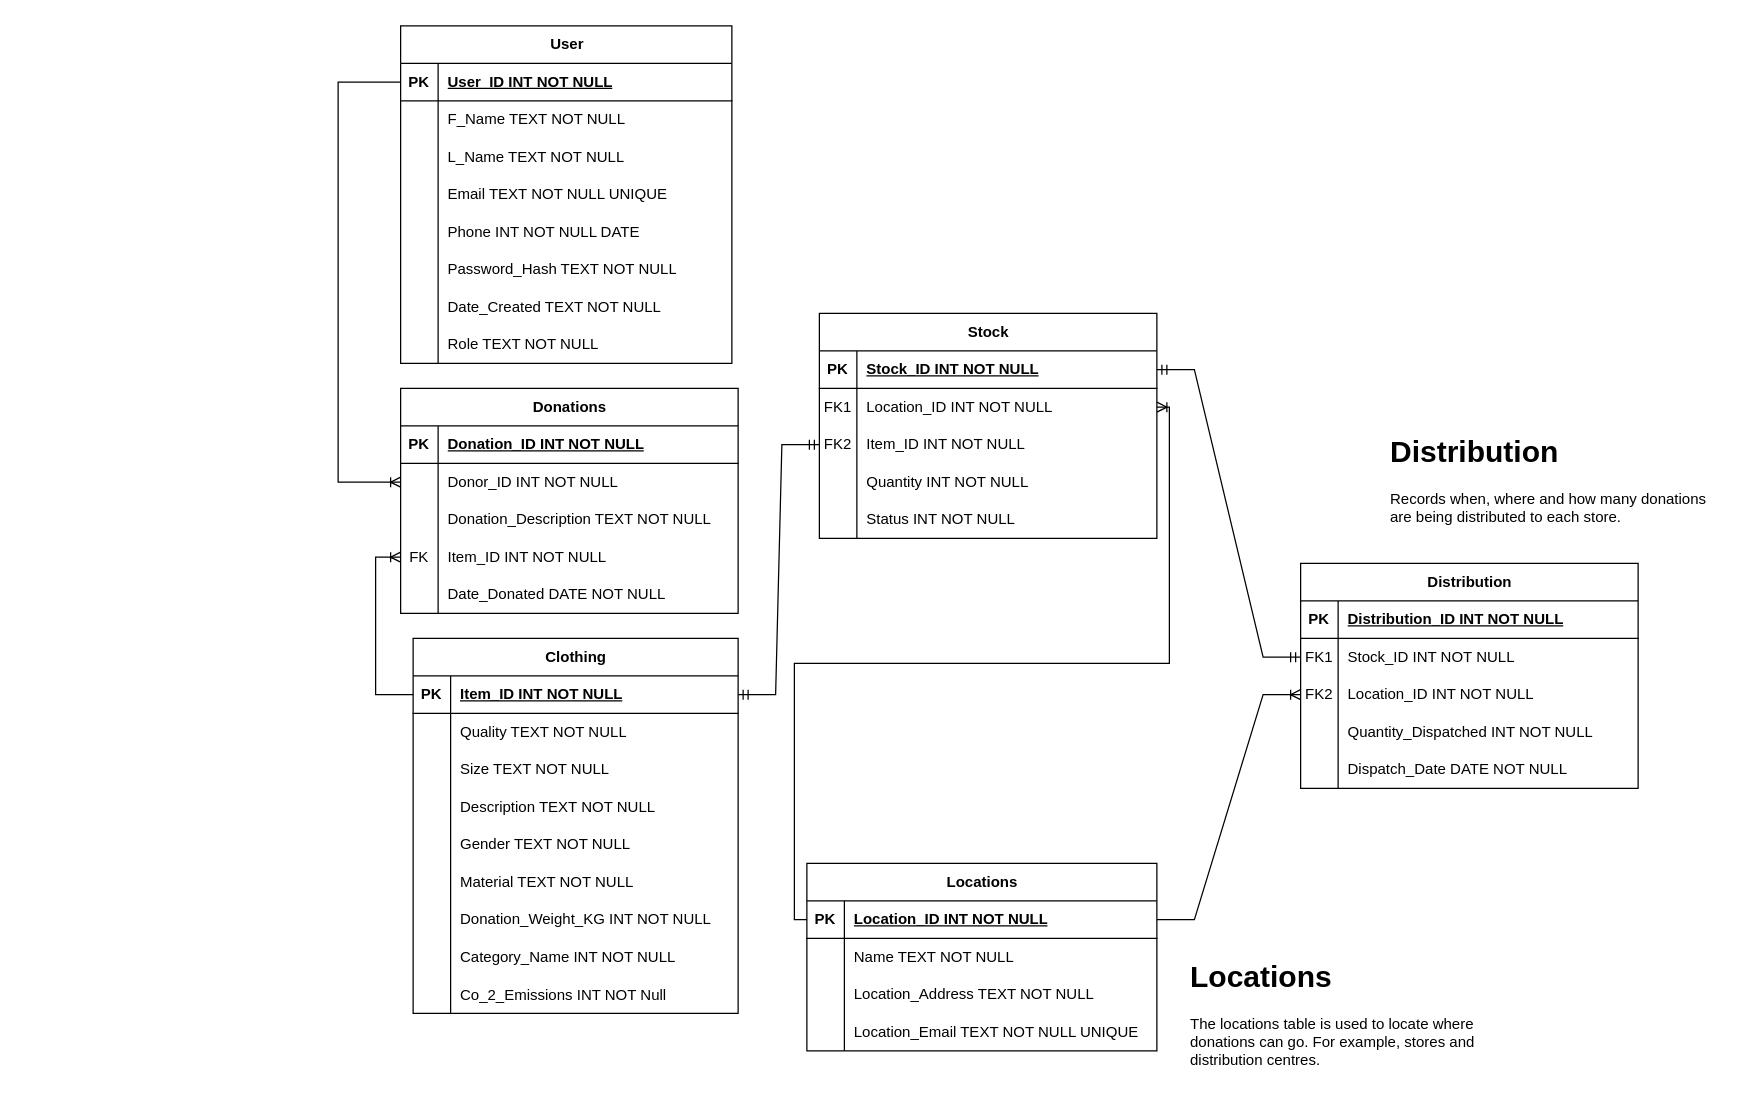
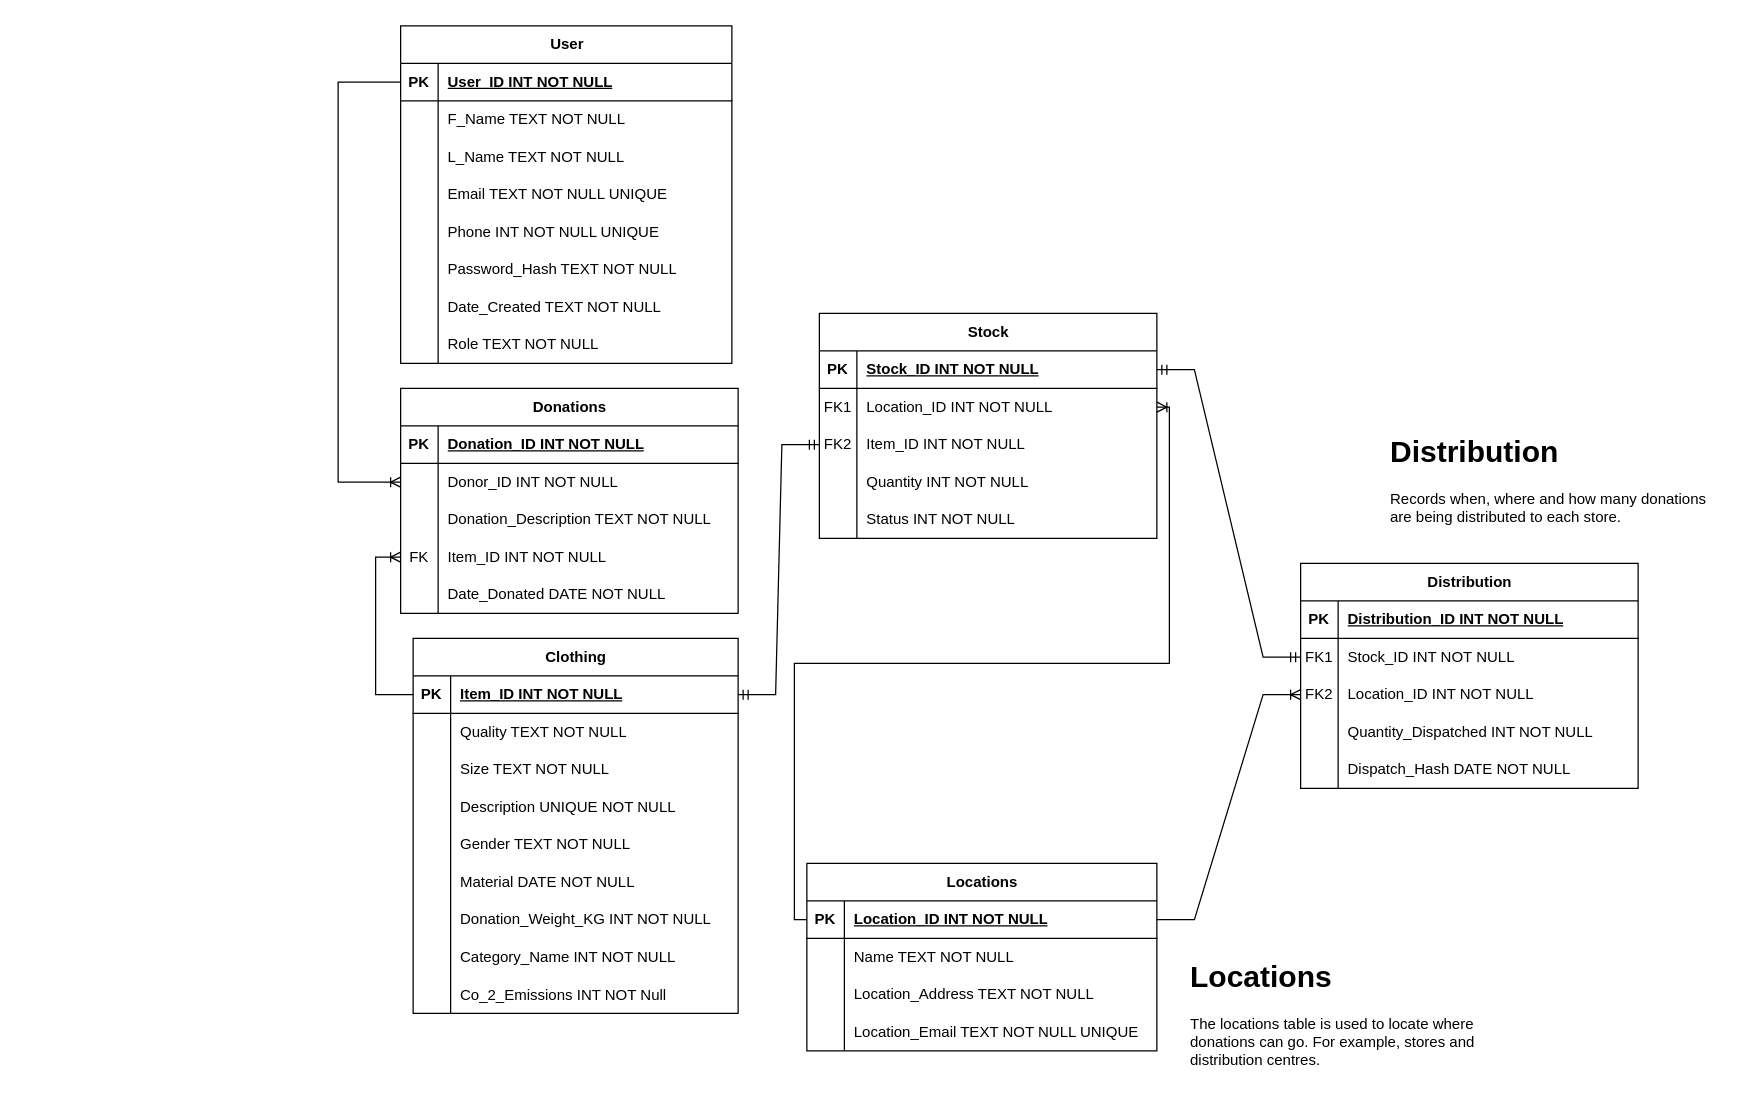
node "Phone INT NOT NULL DATE": label "Phone INT NOT NULL DATE" -> "Phone INT NOT NULL UNIQUE"
node "Dispatch_Date DATE NOT NULL": label "Dispatch_Date DATE NOT NULL" -> "Dispatch_Hash DATE NOT NULL"
node "Description TEXT NOT NULL": label "Description TEXT NOT NULL" -> "Description UNIQUE NOT NULL"
node "Material TEXT NOT NULL": label "Material TEXT NOT NULL" -> "Material DATE NOT NULL"
